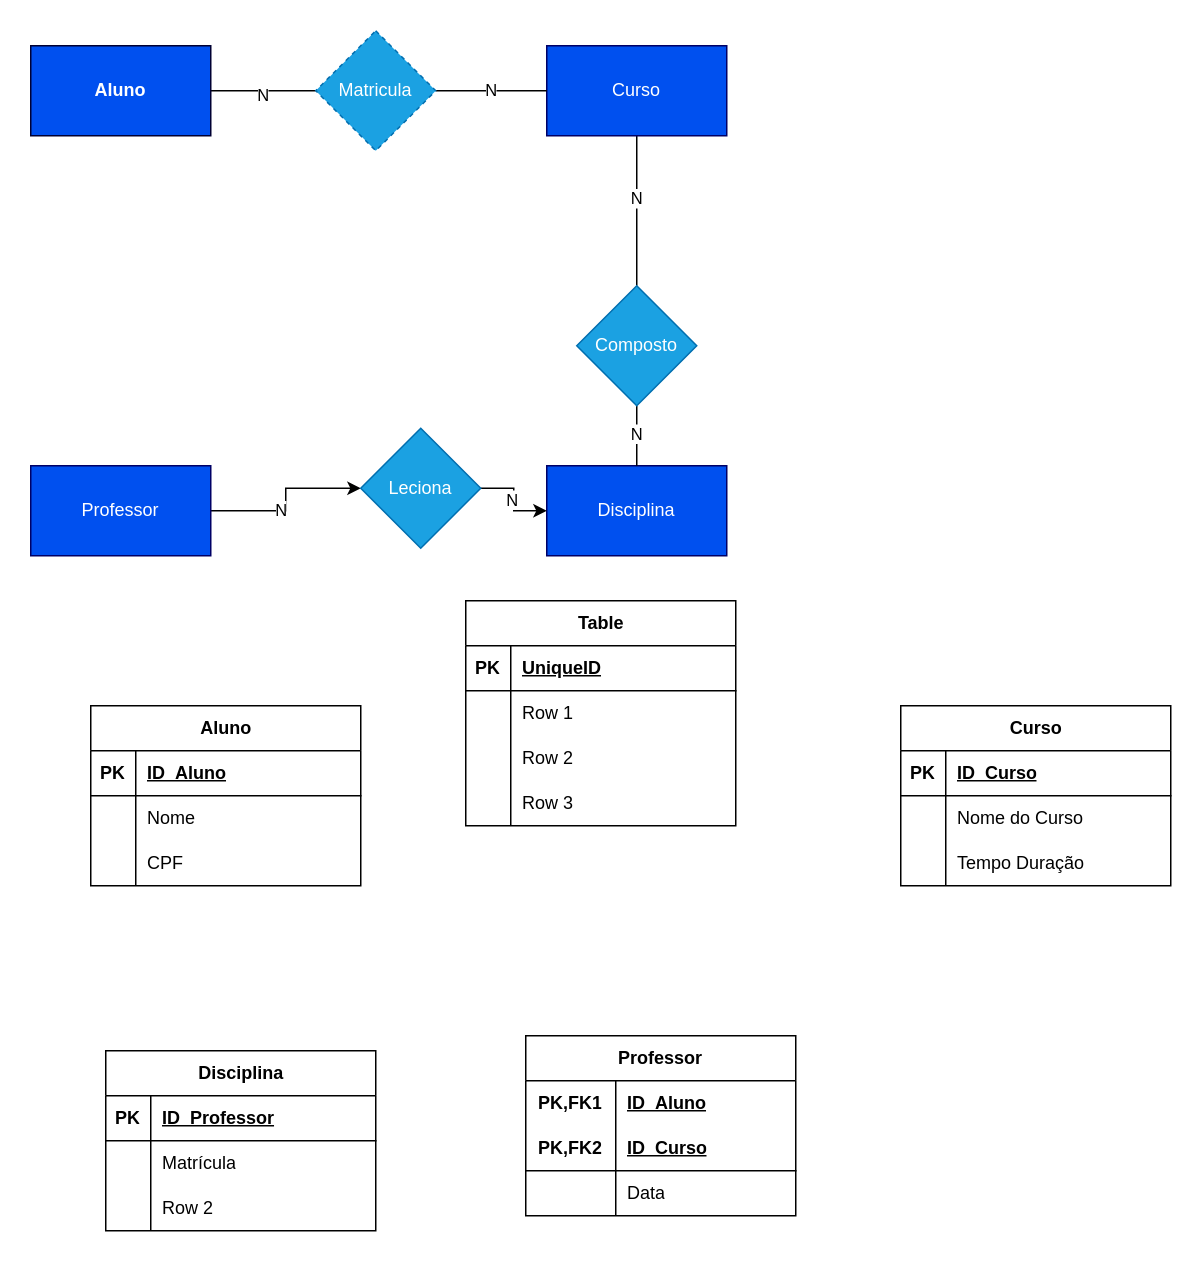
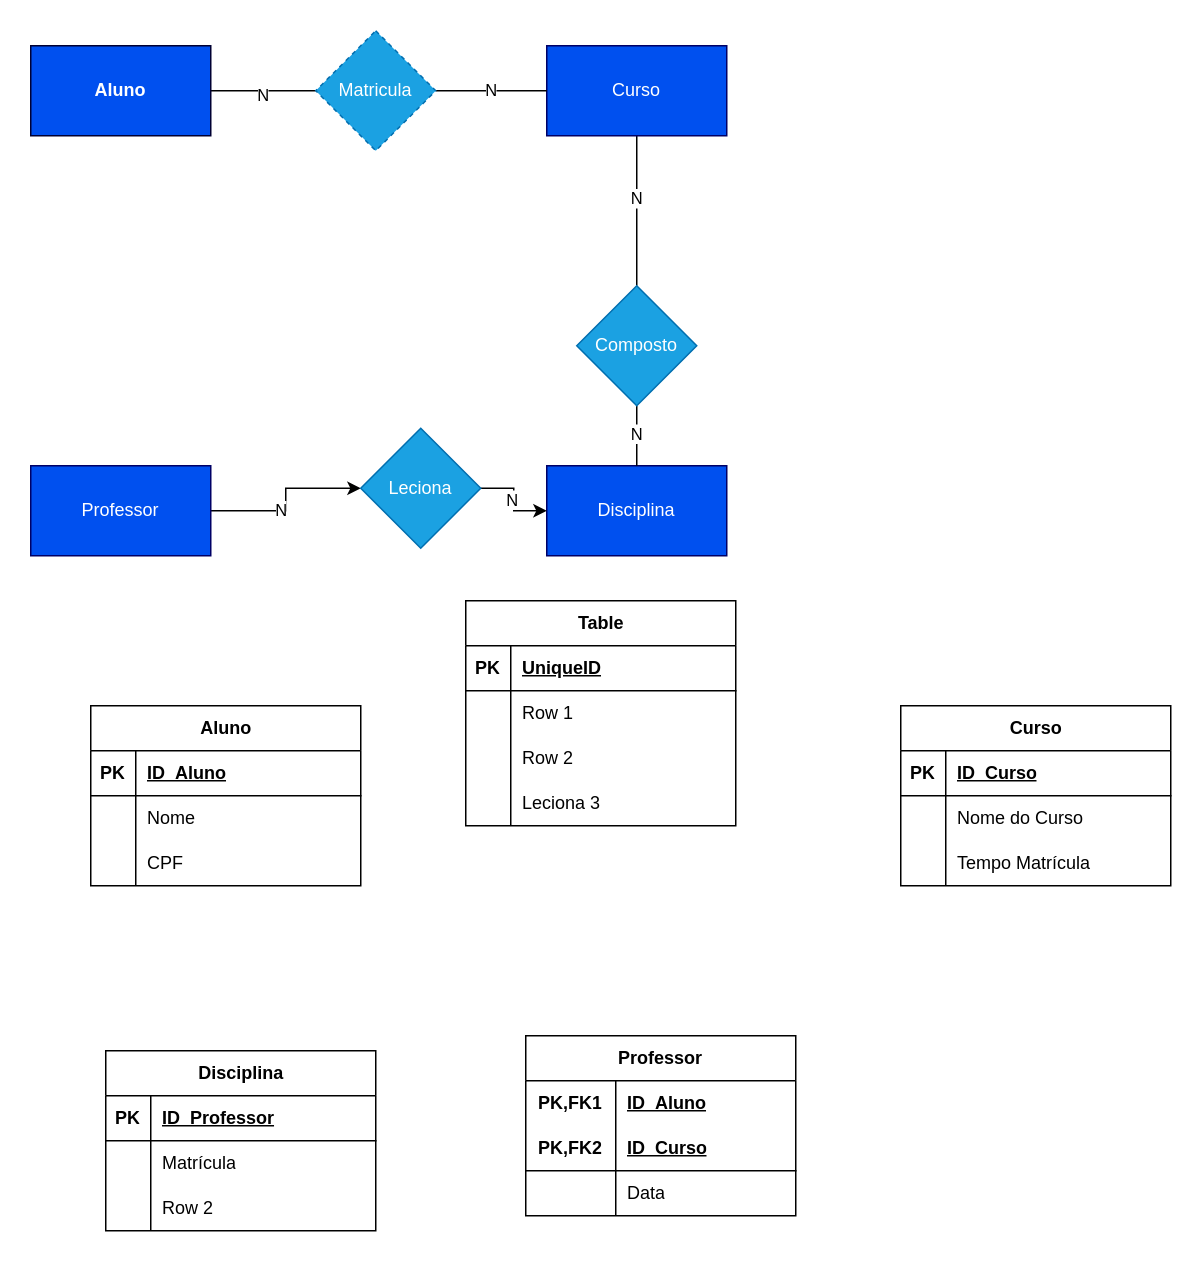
node "Row 3": label "Row 3" -> "Leciona 3"
node "Tempo Duração": label "Tempo Duração" -> "Tempo Matrícula"
